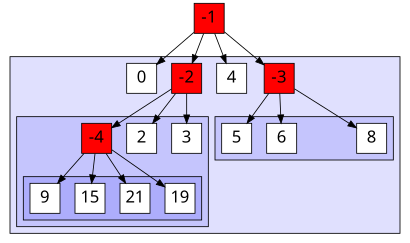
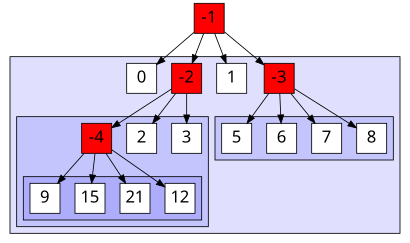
node "4": label "4" -> "1"
node "7": added
node "19": label "19" -> "12"
